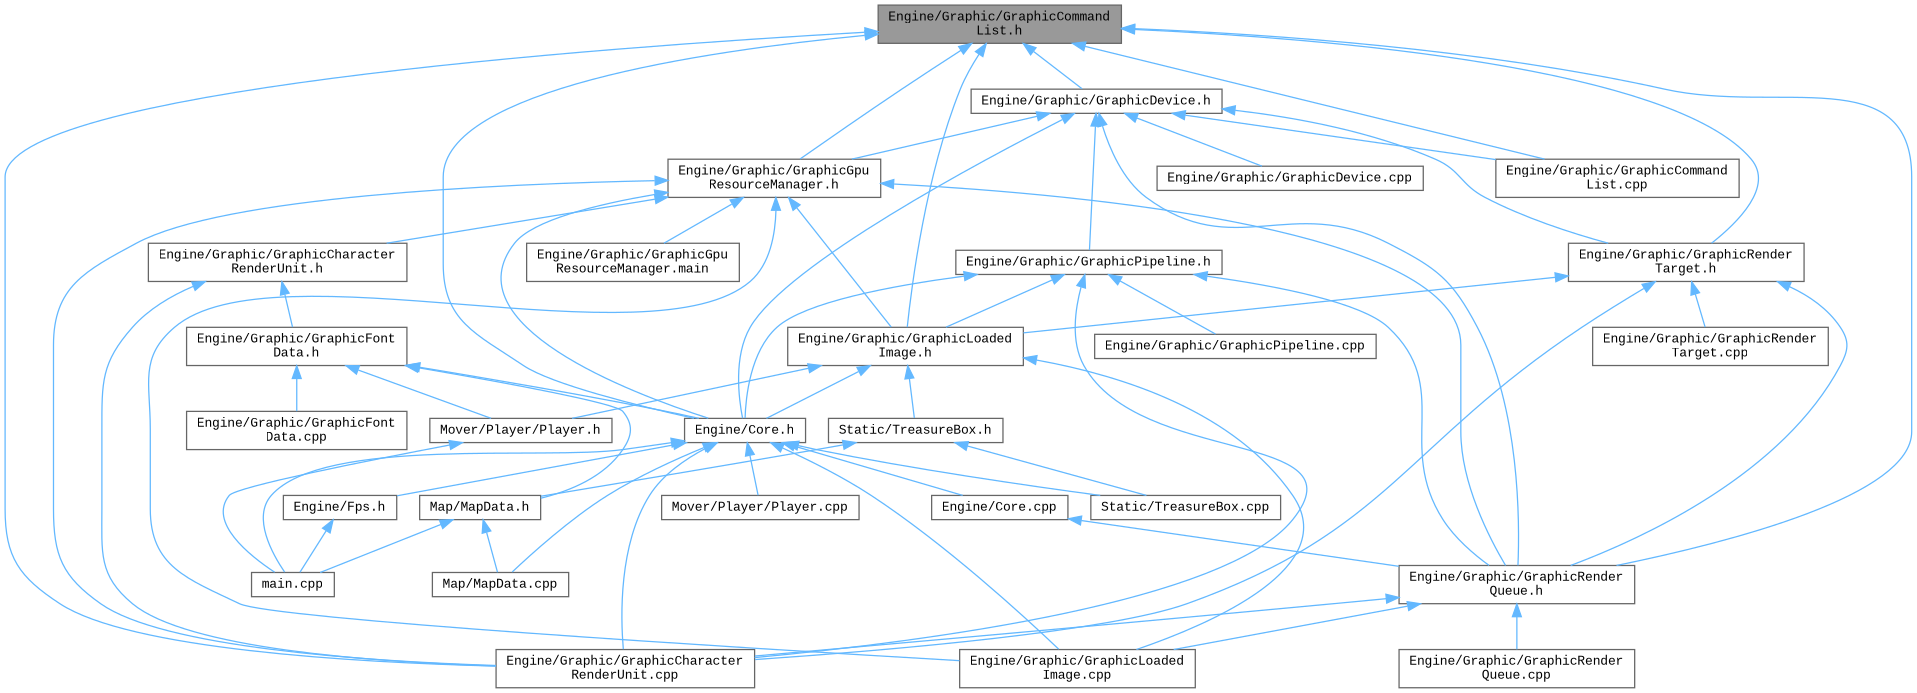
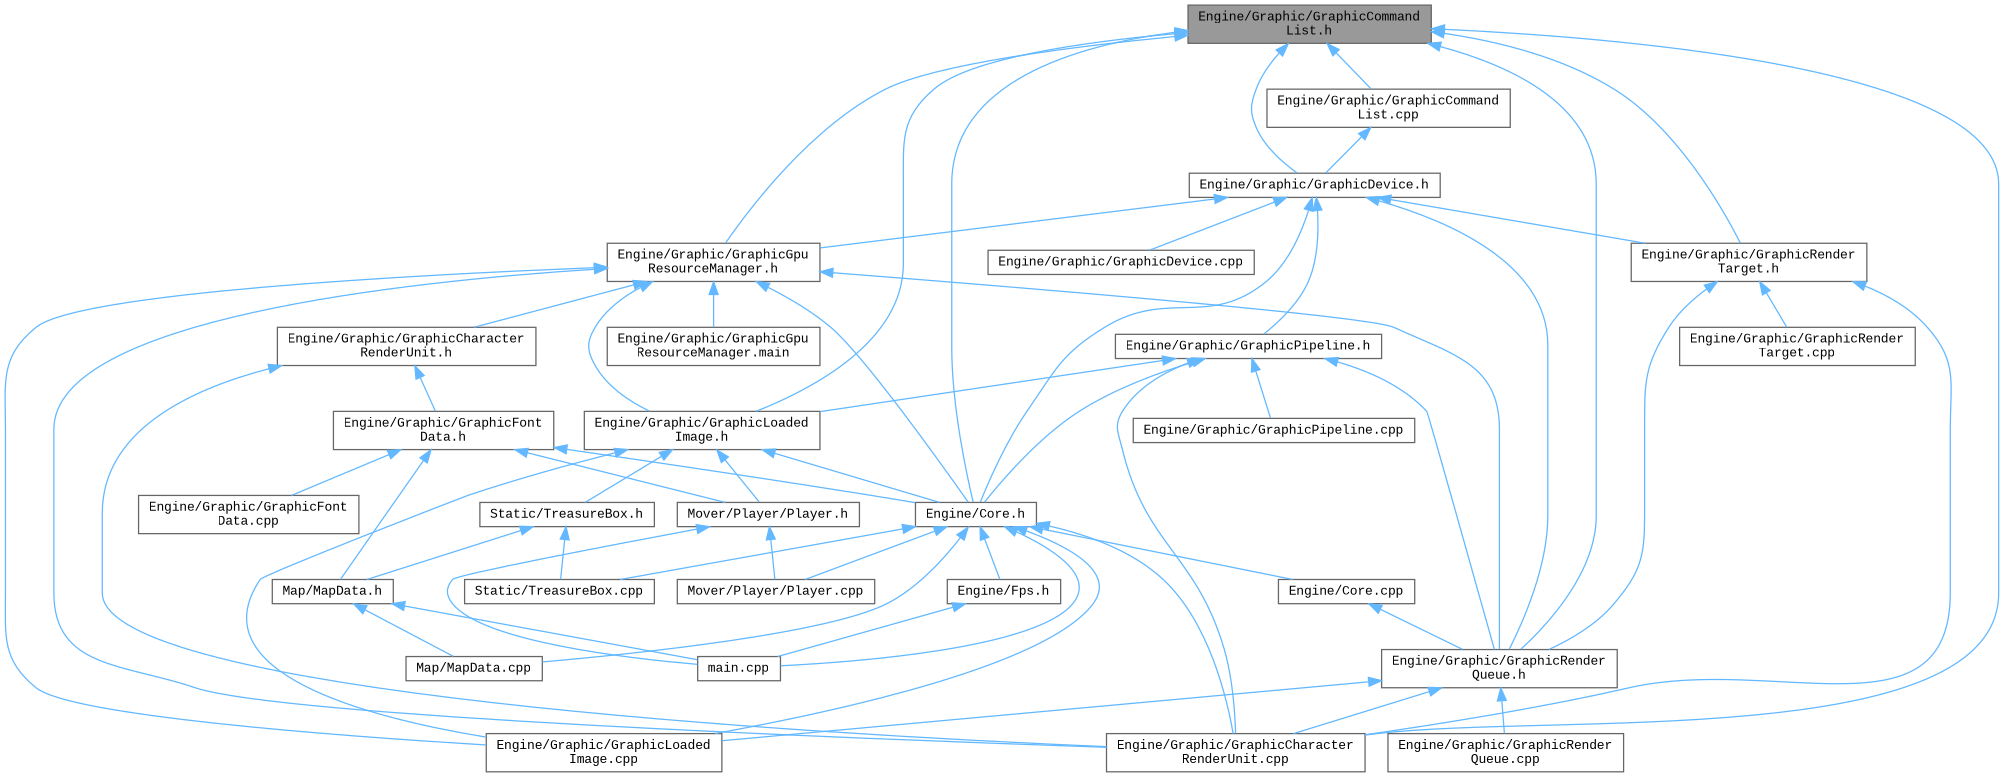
edge "Engine/Graphic/GraphicCommand List.cpp" -> "Engine/Graphic/GraphicDevice.h": reversed
edge "Engine/Graphic/GraphicLoaded Image.h" -> "Engine/Graphic/GraphicRender Target.h": removed
edge "Mover/Player/Player.cpp" -> "Mover/Player/Player.h": added
